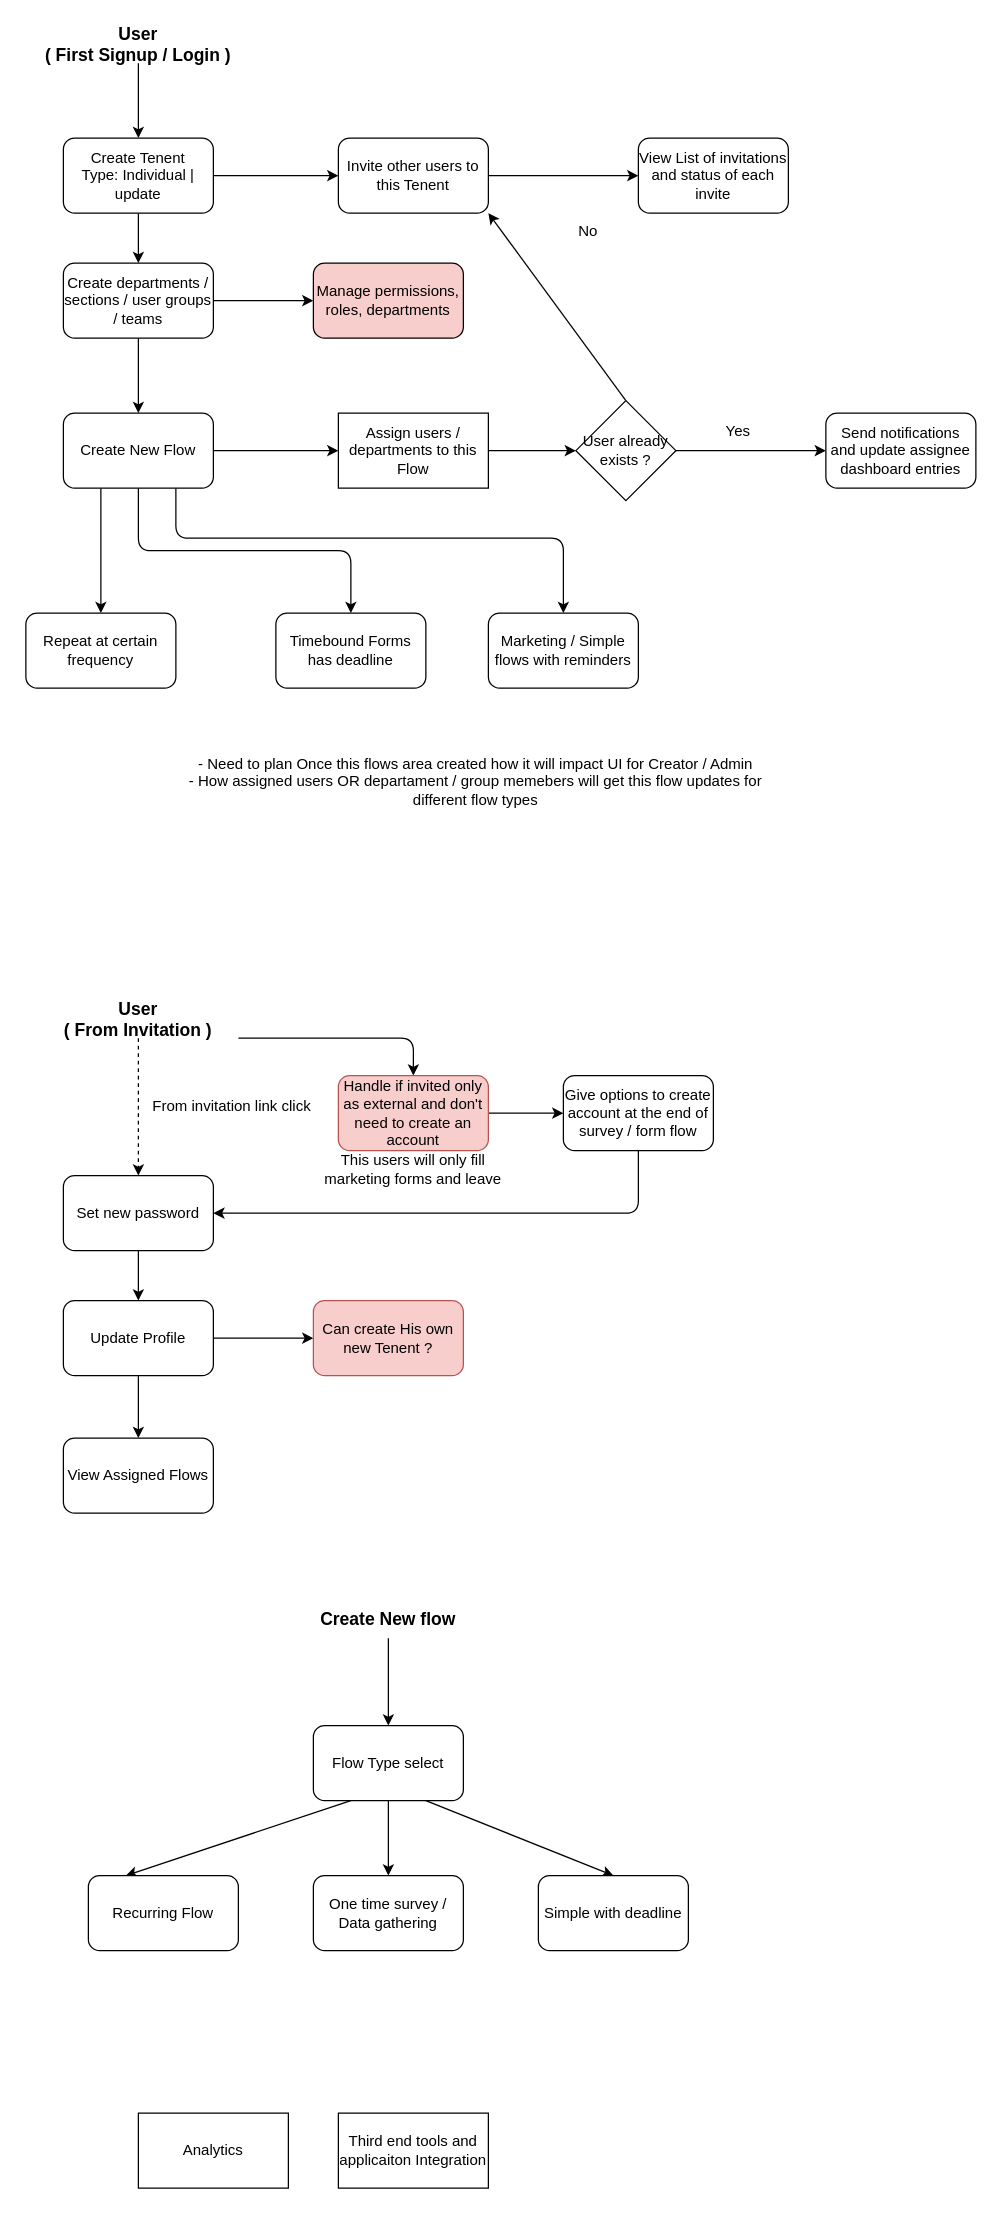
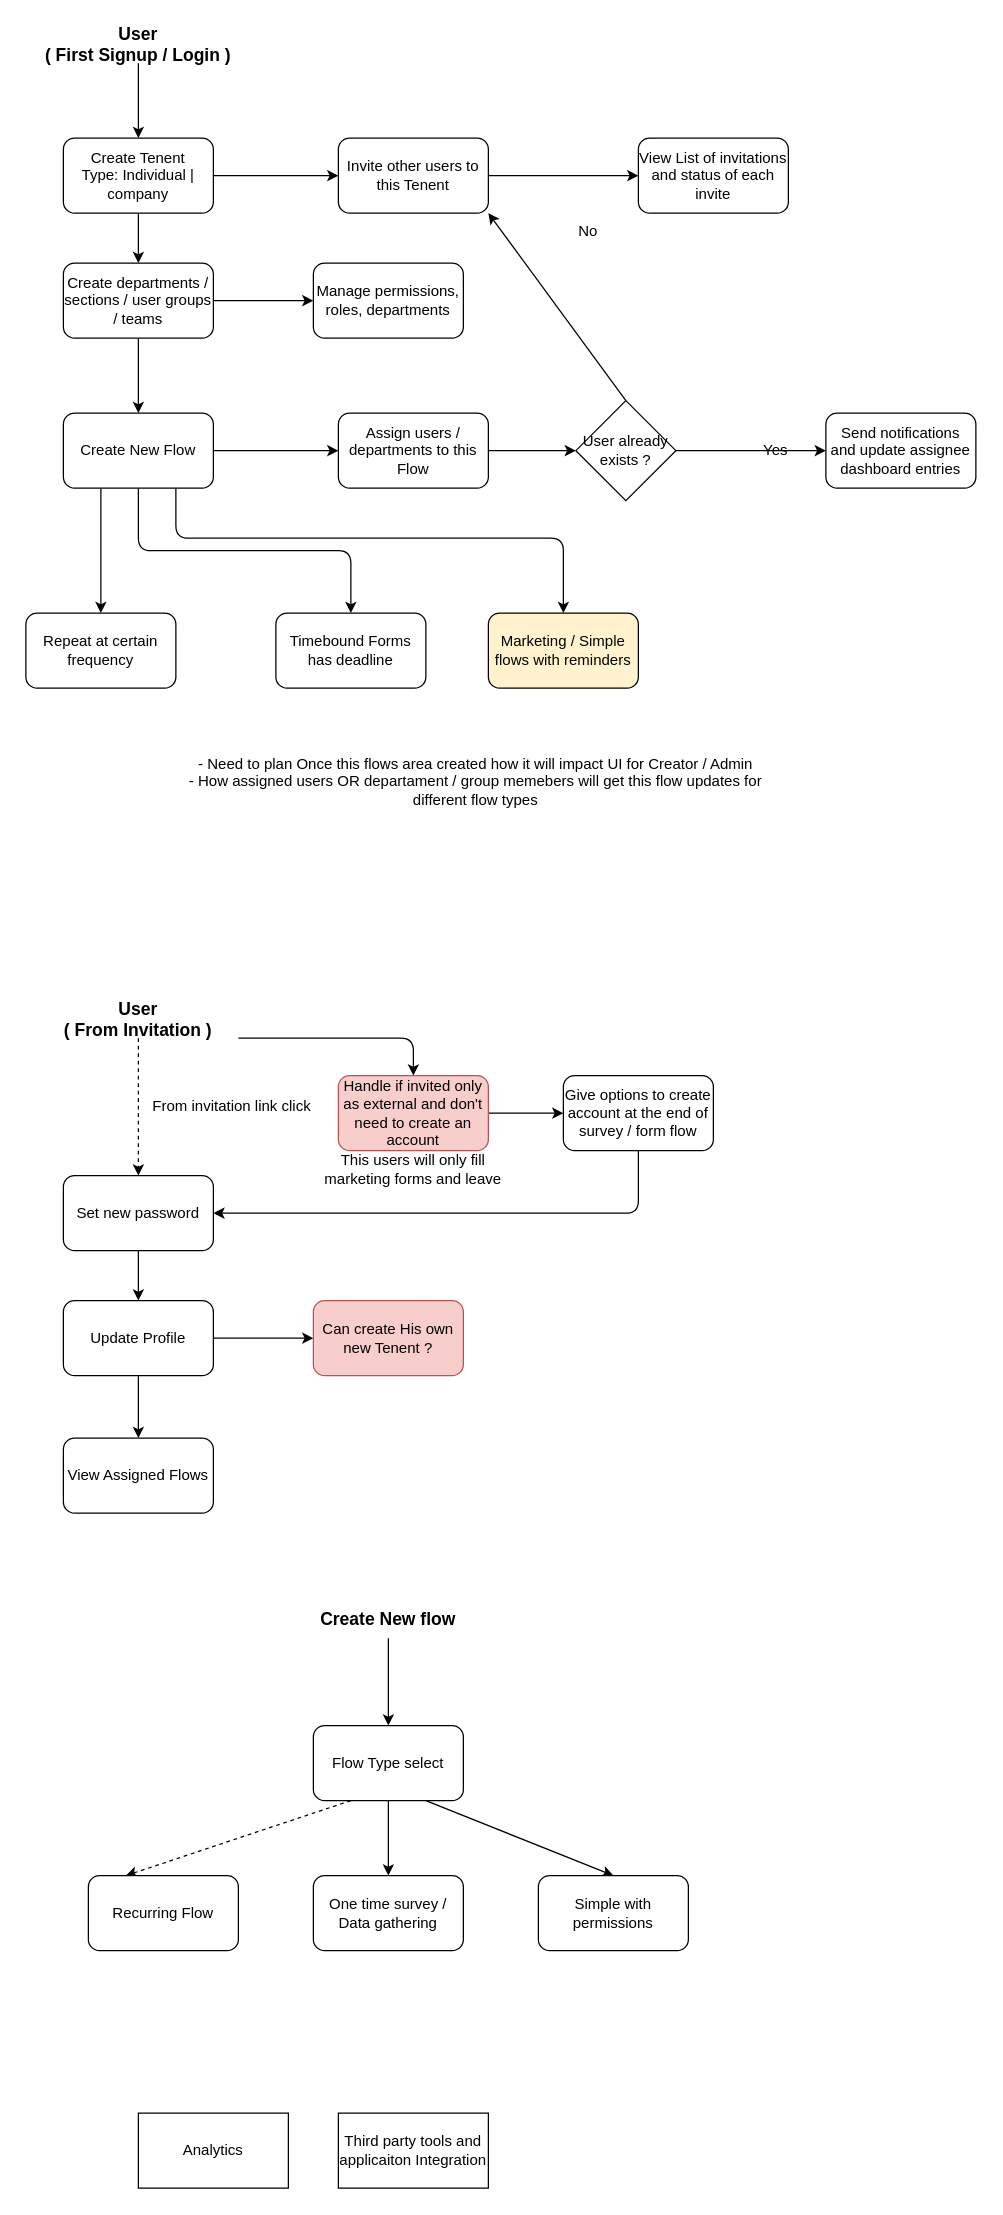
node "Create Tenent Type: Individual | update": label "Create Tenent Type: Individual | update" -> "Create Tenent Type: Individual | company"
node "Manage permissions, roles, departments": fillcolor #f8cecc -> #ffffff
node "Yes": moved (738, 432) -> (776, 451)
node "Assign users / departments to this Flow": shape rectangle -> rounded rectangle
node "Marketing / Simple flows with reminders": fillcolor #ffffff -> #fff2cc
edge "Flow Type select" -> "Recurring Flow": style solid -> dashed
node "Simple with deadline": label "Simple with deadline" -> "Simple with permissions"
node "Third end tools and applicaiton Integration": label "Third end tools and applicaiton Integration" -> "Third party tools and applicaiton Integration"
